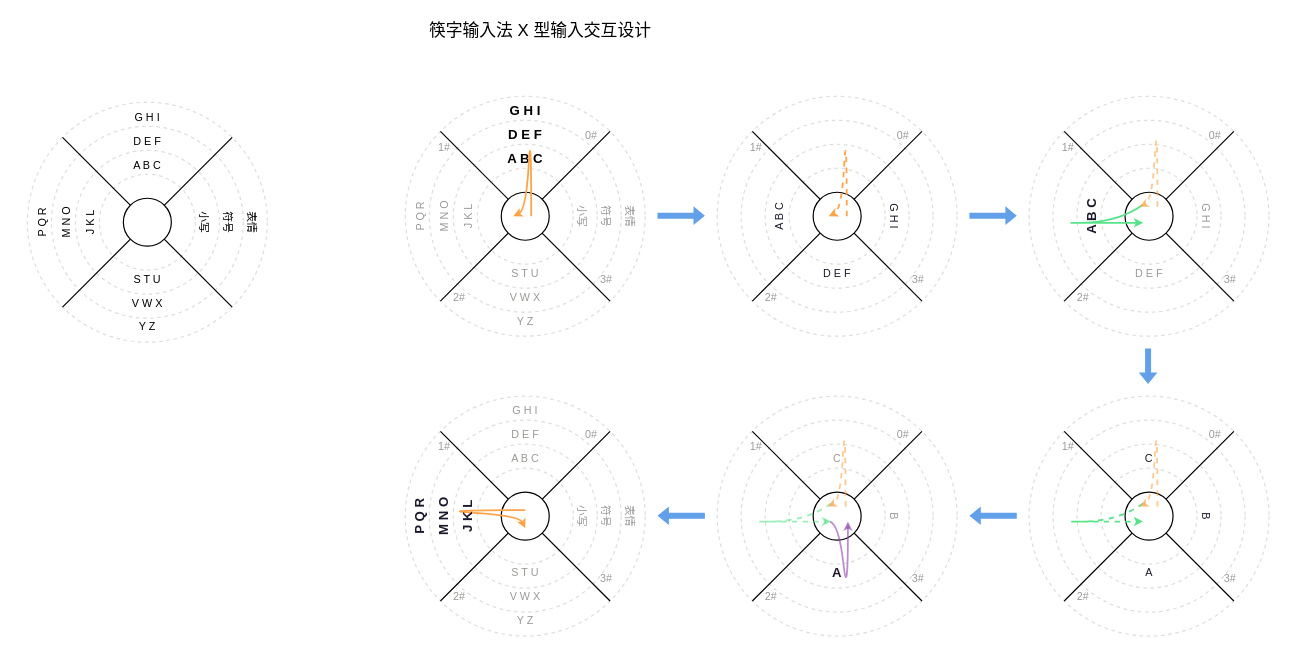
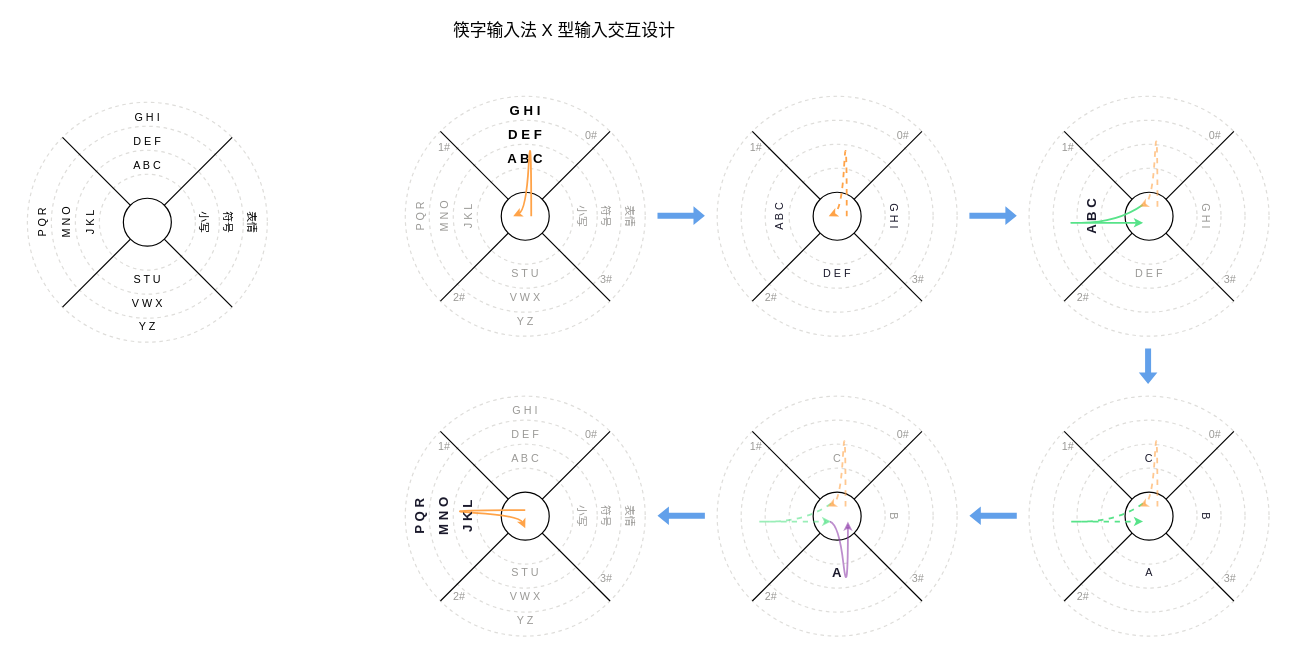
node "筷字输入法 X 型输入交互设计": moved (540, 30) -> (564, 30)
